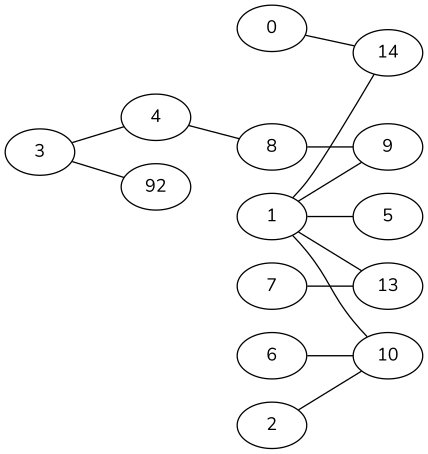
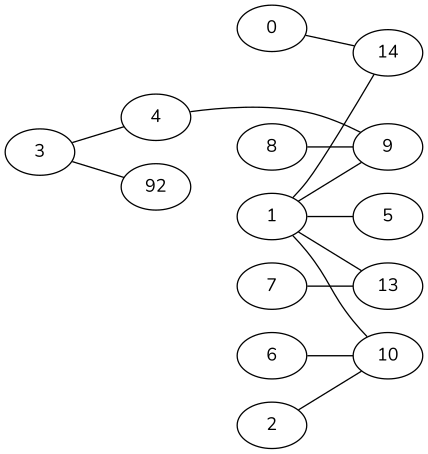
edge "4" -- "8": now "4" -- "9"
